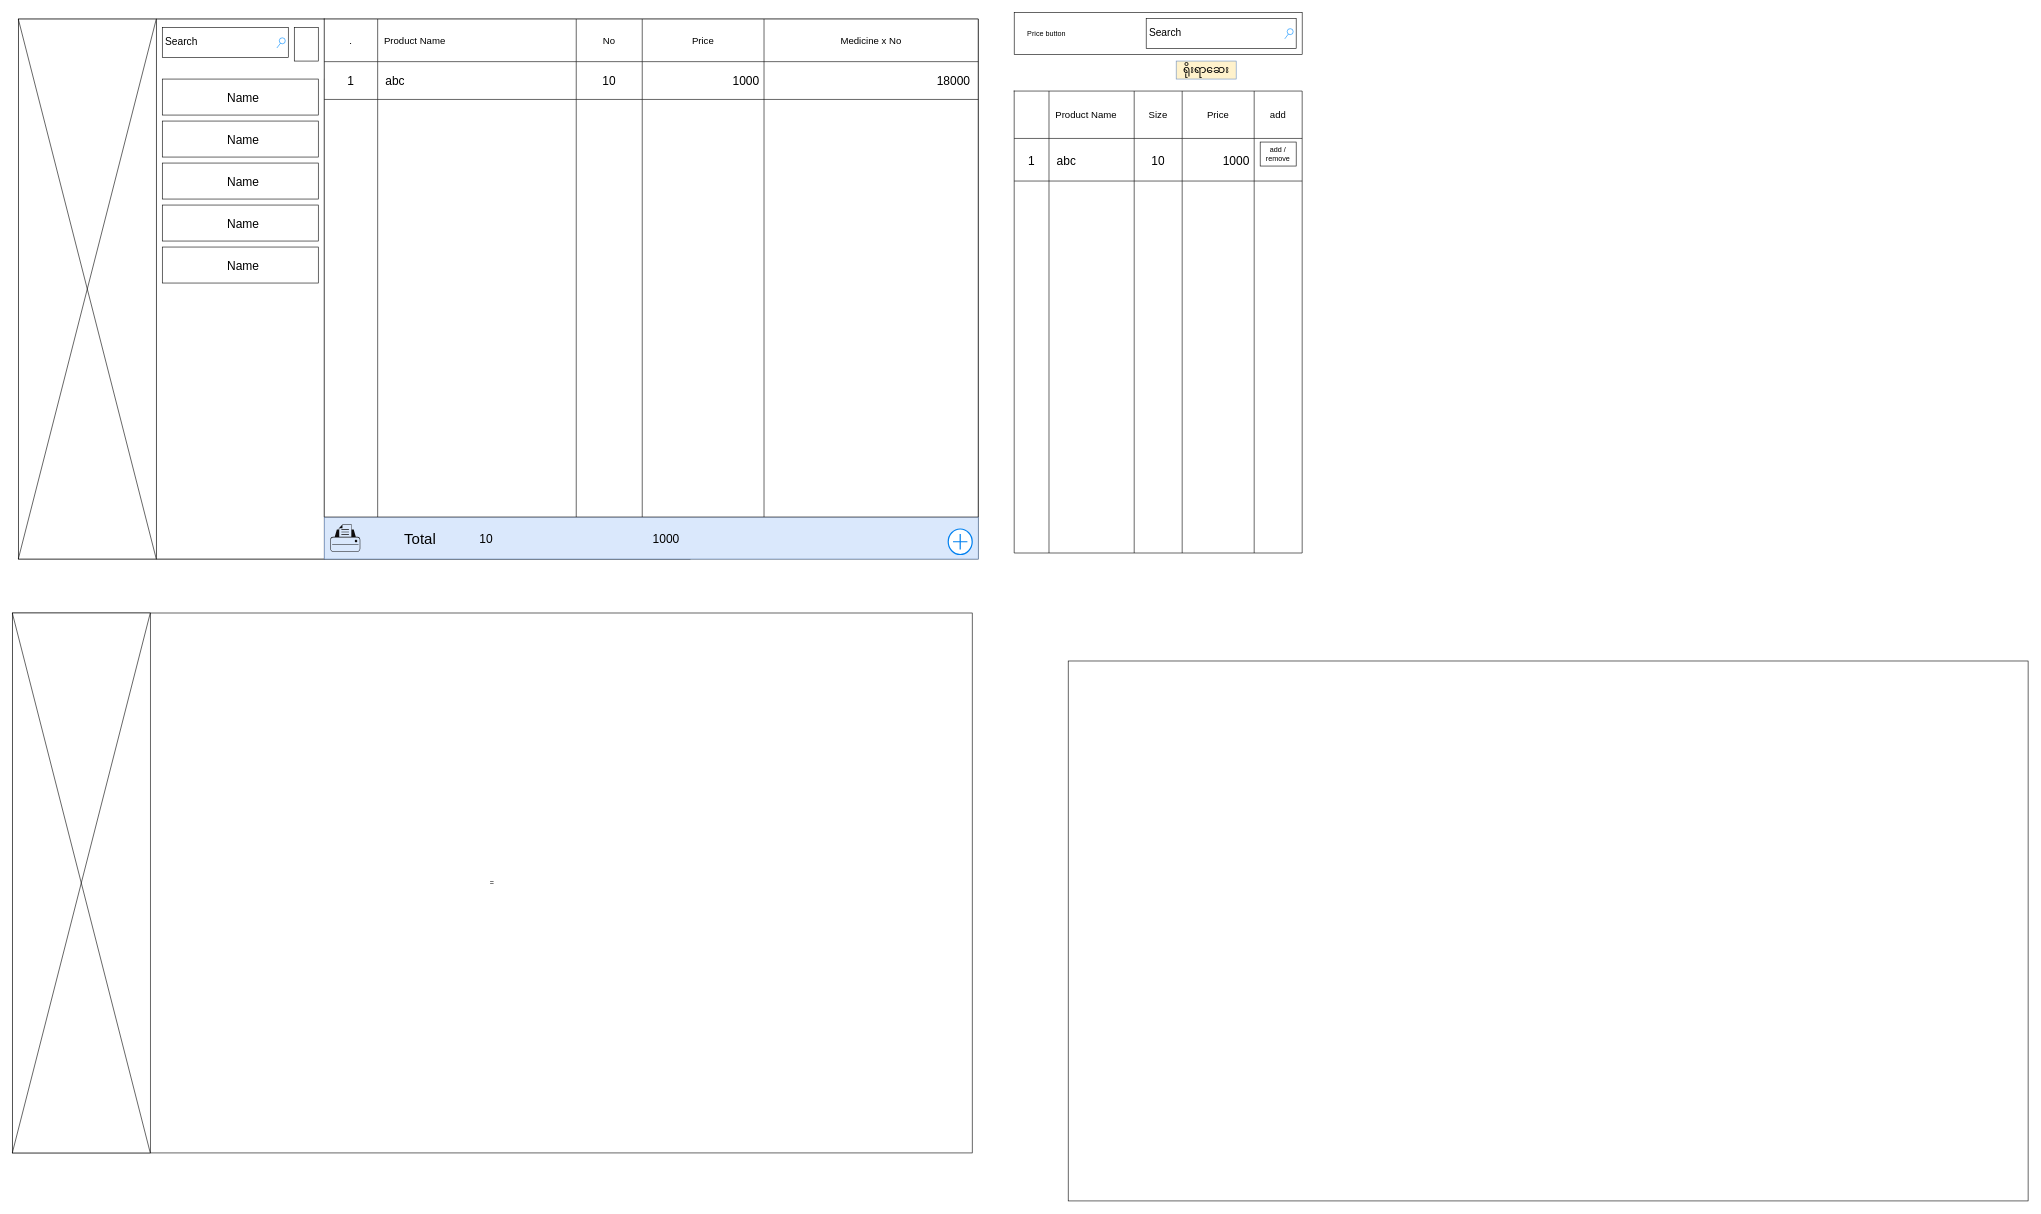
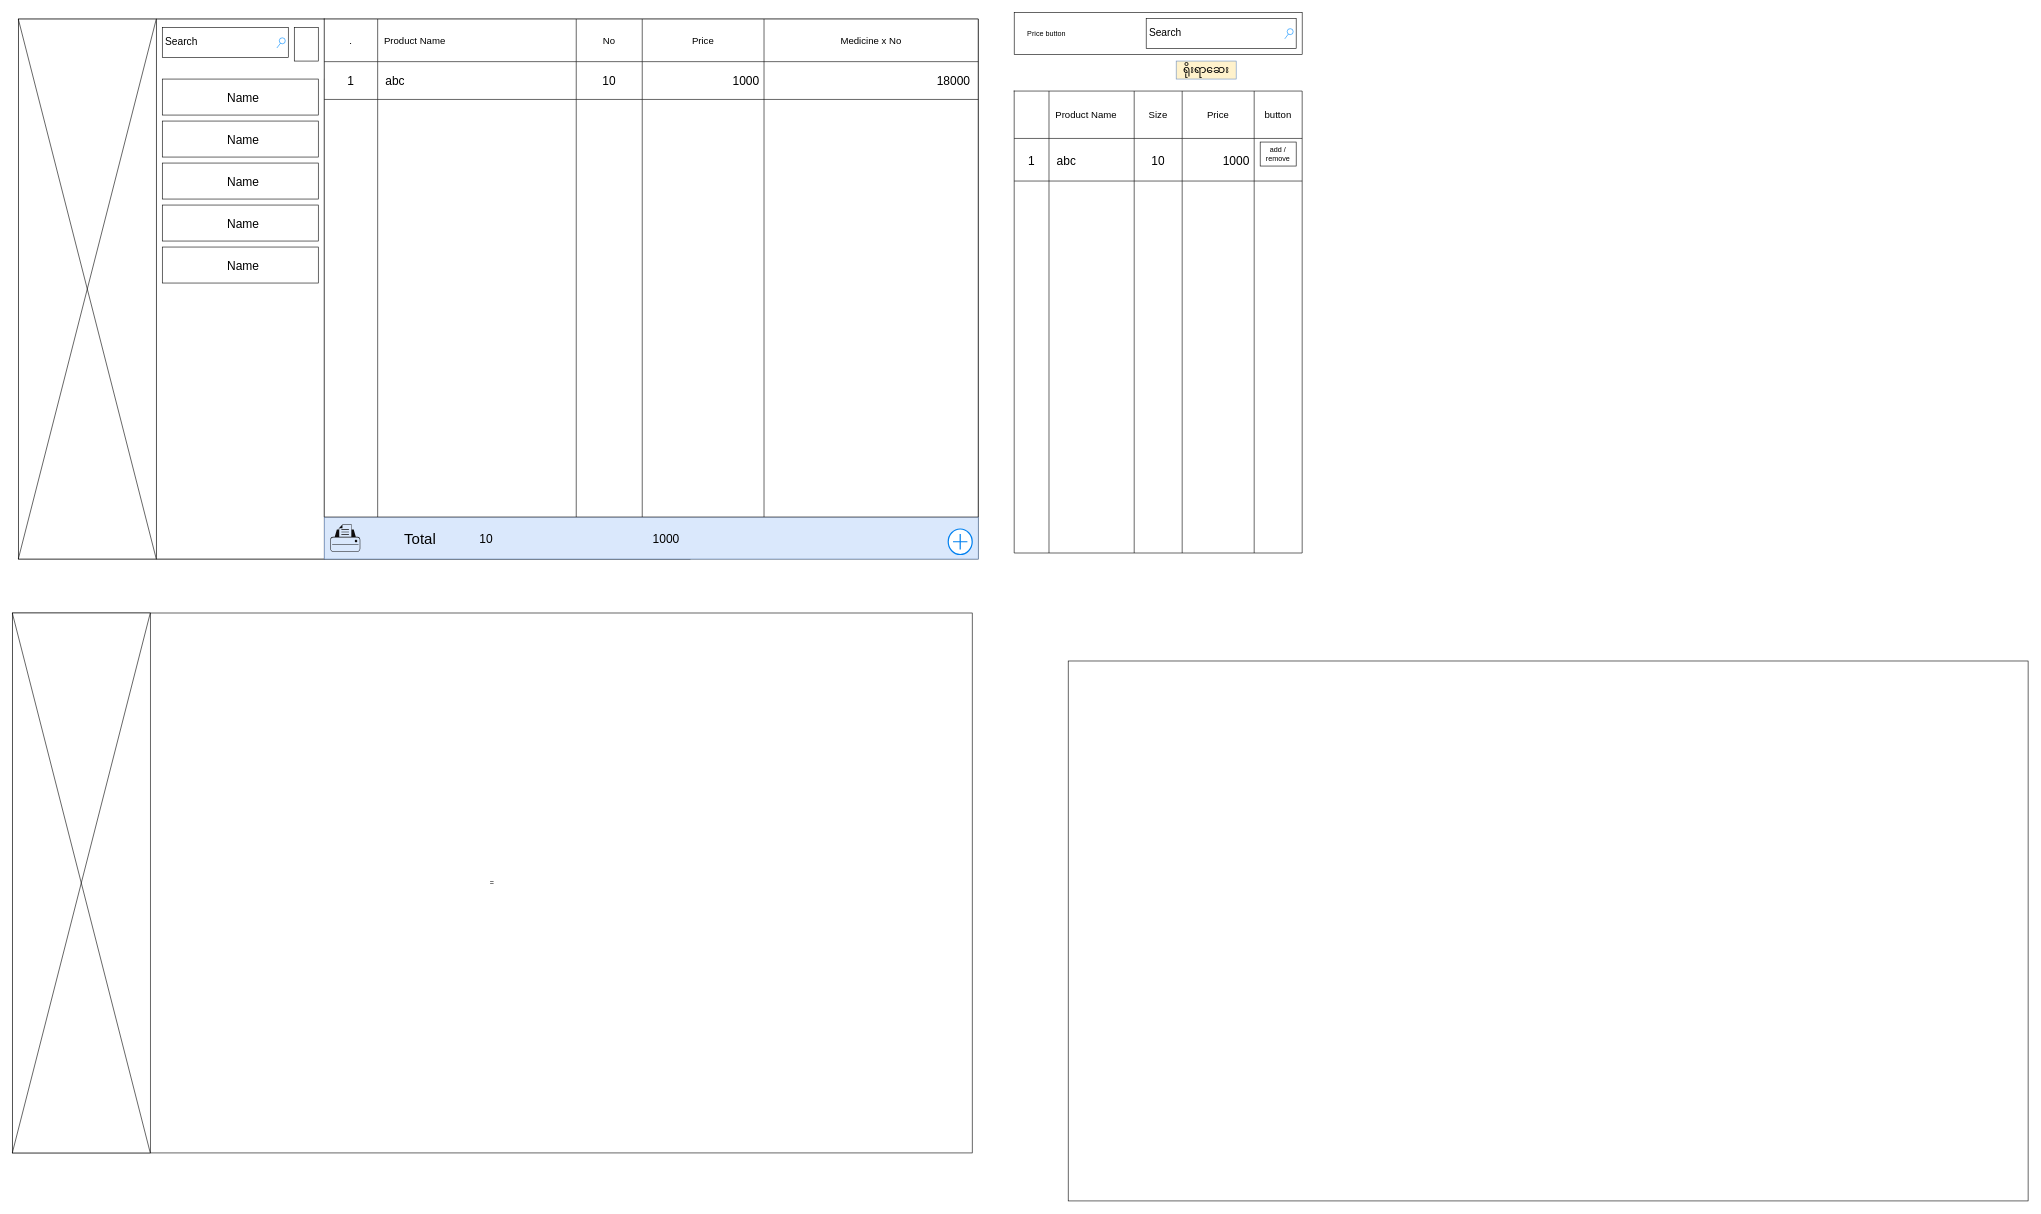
node "add": label "add" -> "button"
